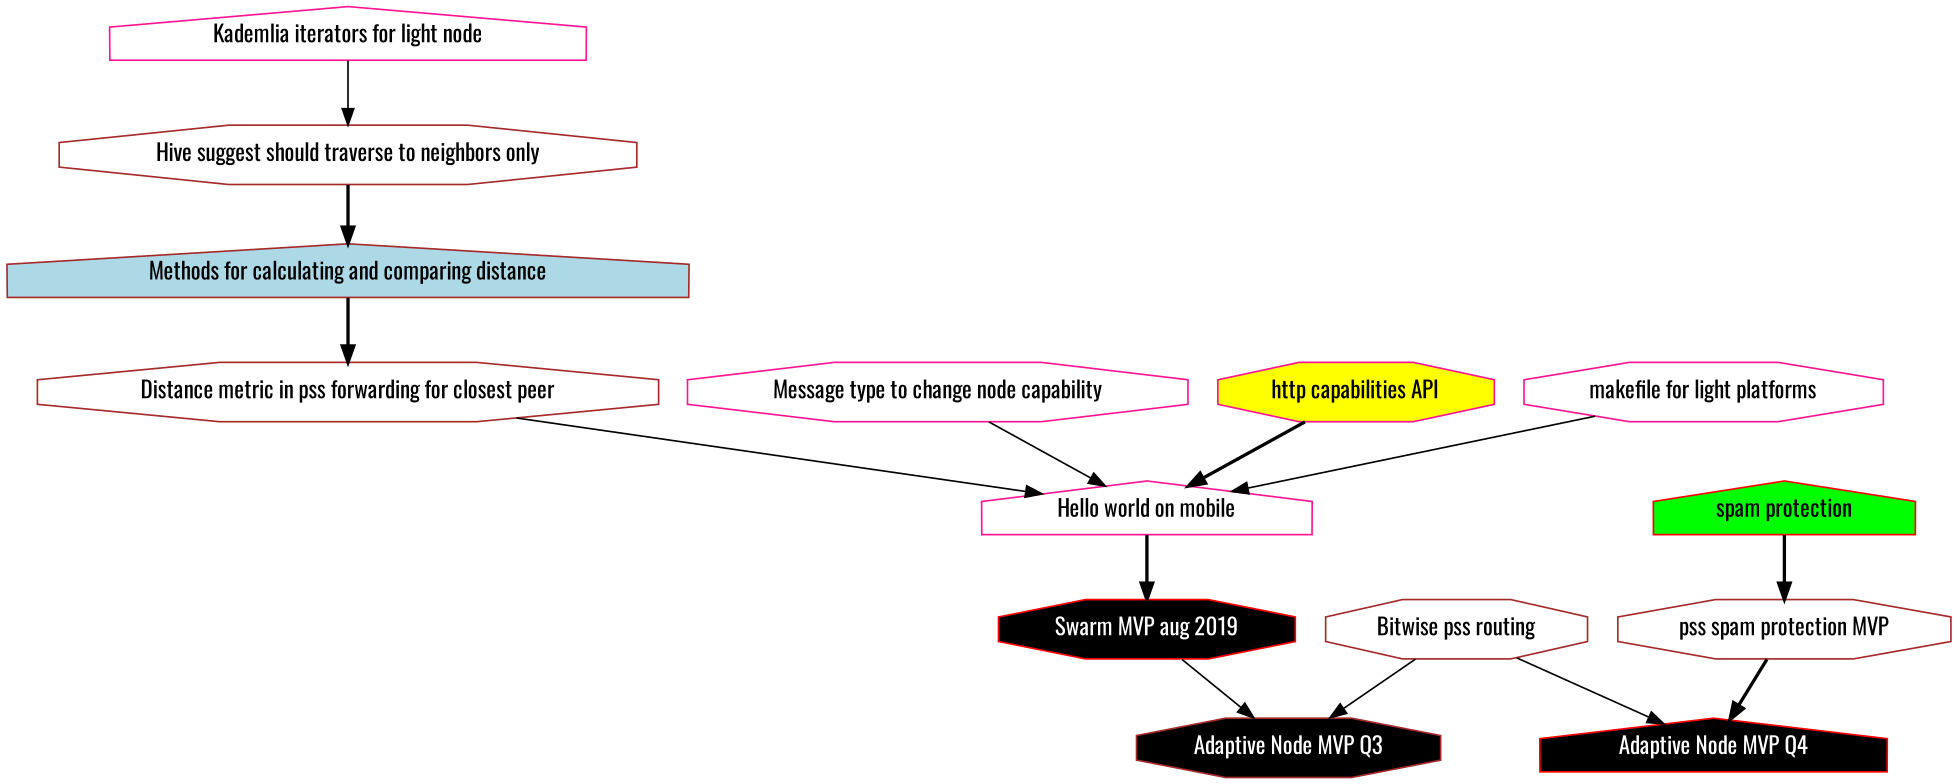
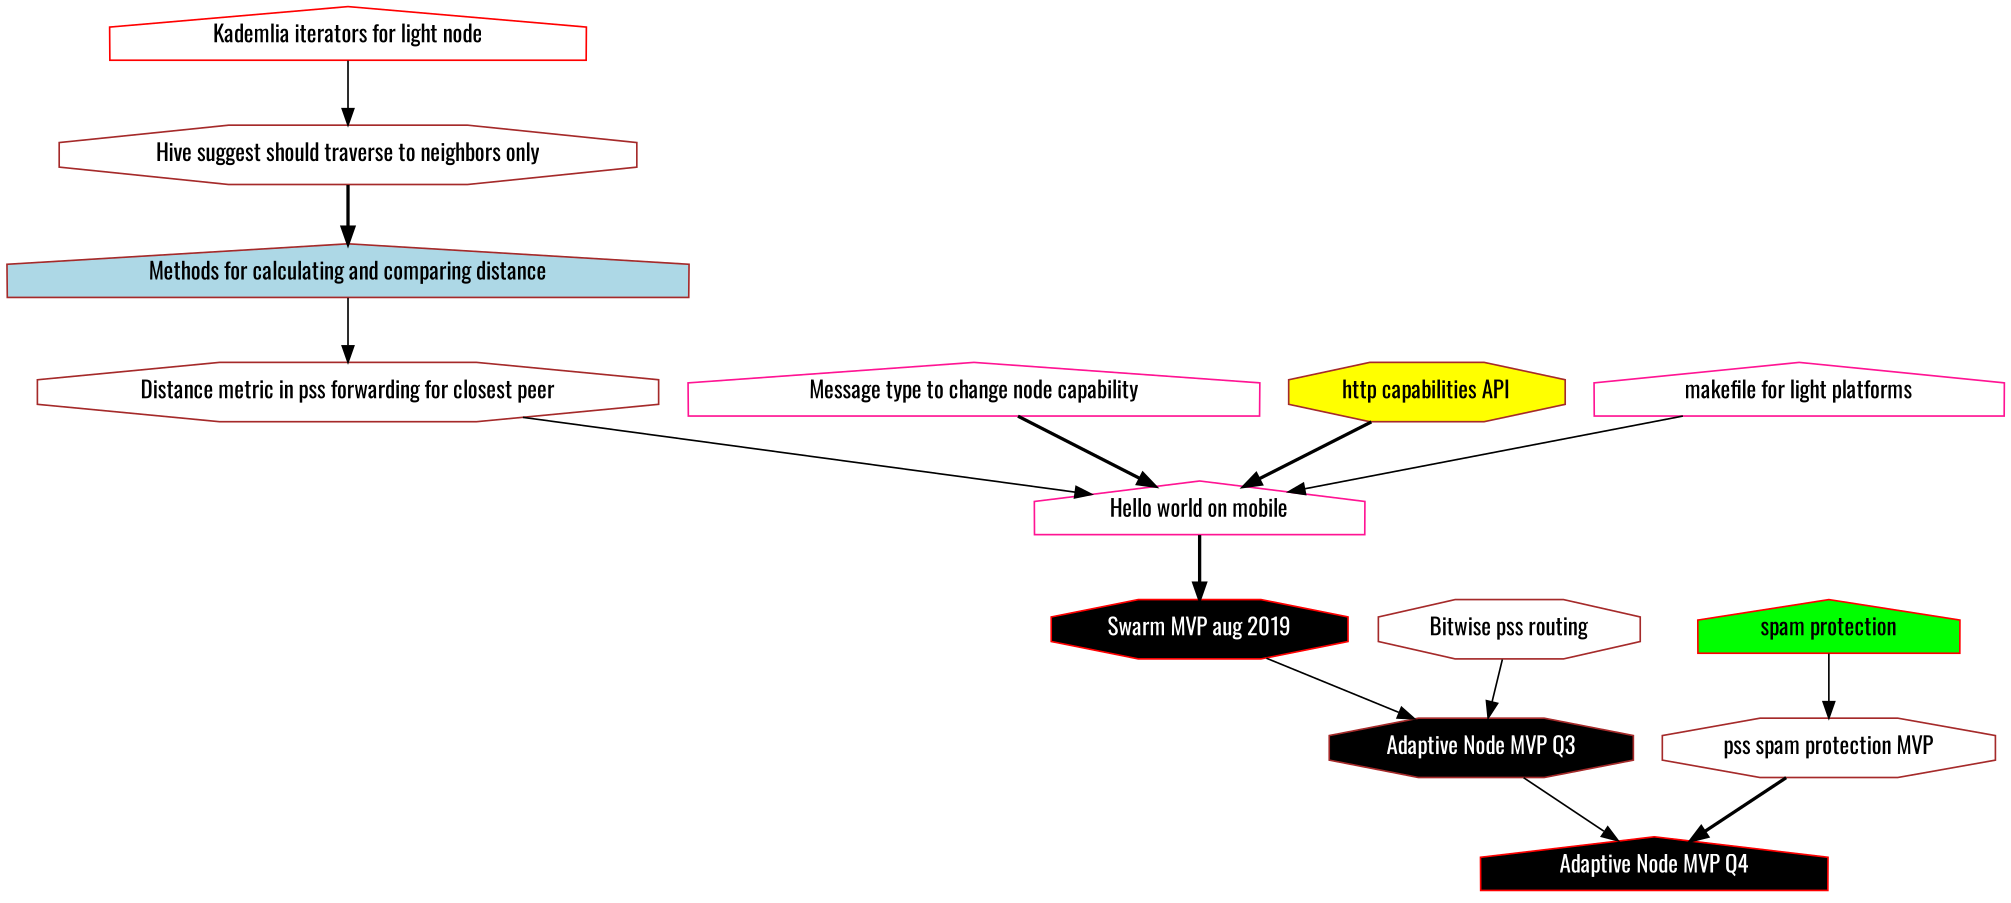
node "Kademlia iterators for light node": color deeppink -> red
edge "Methods for calculating and comparing distance" -> "Distance metric in pss forwarding for closest peer": style bold -> solid
node "Message type to change node capability": shape octagon -> house
node "http capabilities API": color deeppink -> brown
node "makefile for light platforms": shape octagon -> house
edge "Message type to change node capability" -> "Hello world on mobile": style solid -> bold
edge "spam protection" -> "pss spam protection MVP": style bold -> solid
edge "Bitwise pss routing" -> "Adaptive Node MVP Q4": now "Adaptive Node MVP Q3" -> "Adaptive Node MVP Q4"
